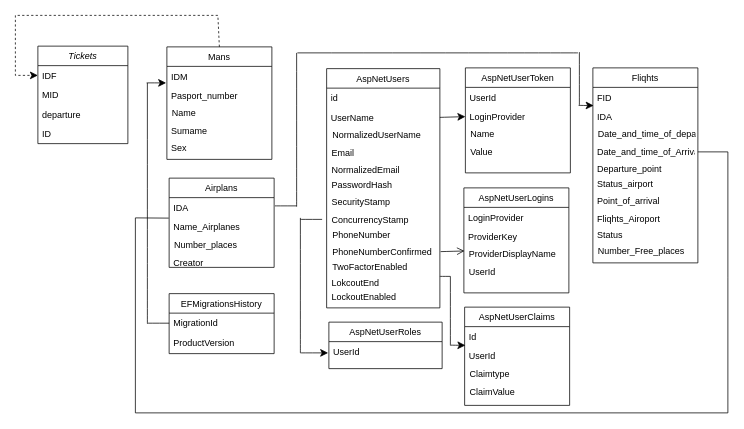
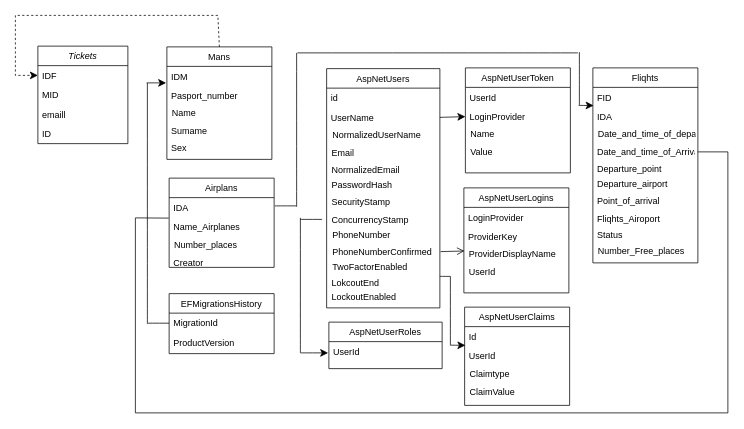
node "departure": label "departure" -> "emaill"
node "Status_airport": label "Status_airport" -> "Departure_airport"
